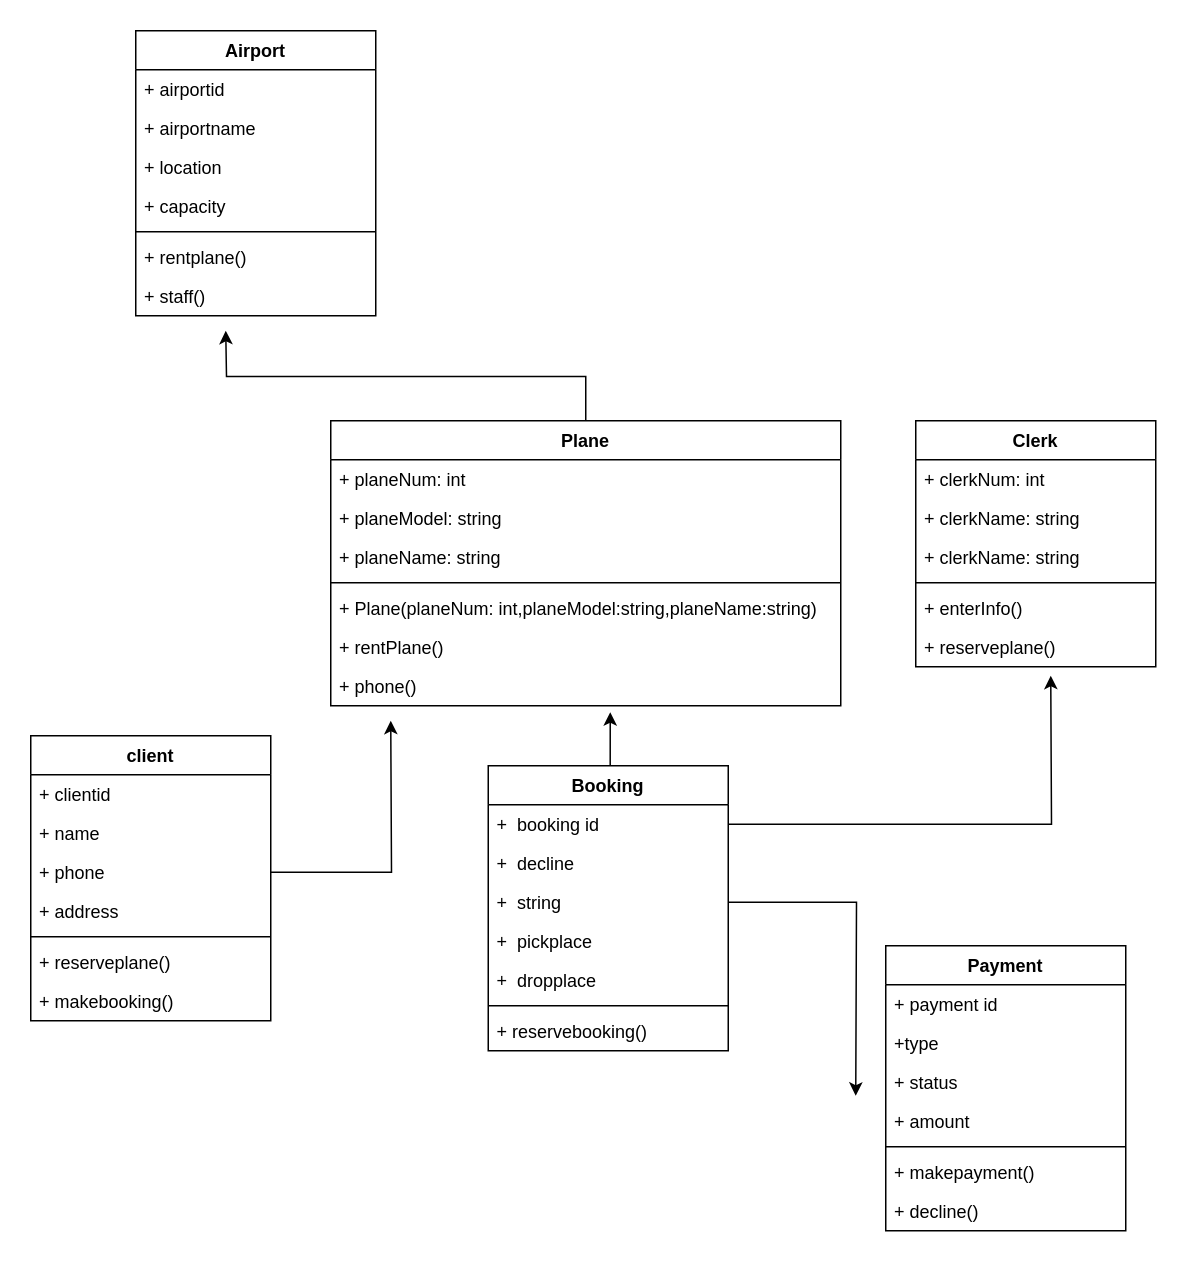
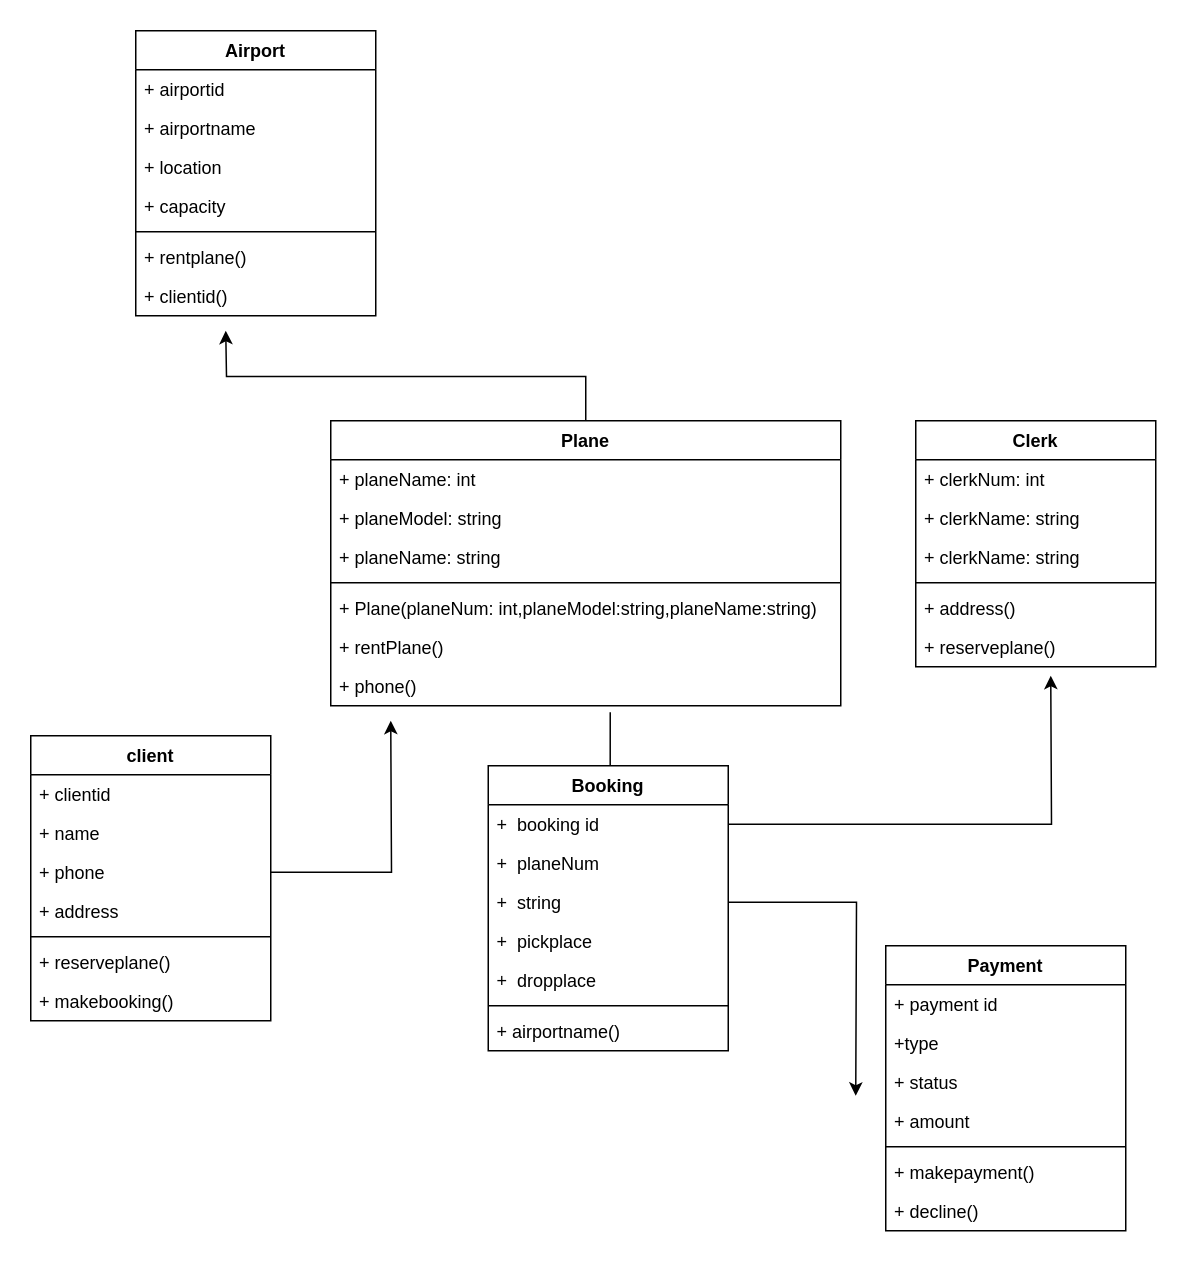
node "+ staff()": label "+ staff()" -> "+ clientid()"
node "+ planeNum: int": label "+ planeNum: int" -> "+ planeName: int"
node "+ enterInfo()": label "+ enterInfo()" -> "+ address()"
edge "Booking" -> "+ phone()": arrowhead classic -> none
node "+ decline": label "+ decline" -> "+ planeNum"
node "+ reservebooking()": label "+ reservebooking()" -> "+ airportname()"
